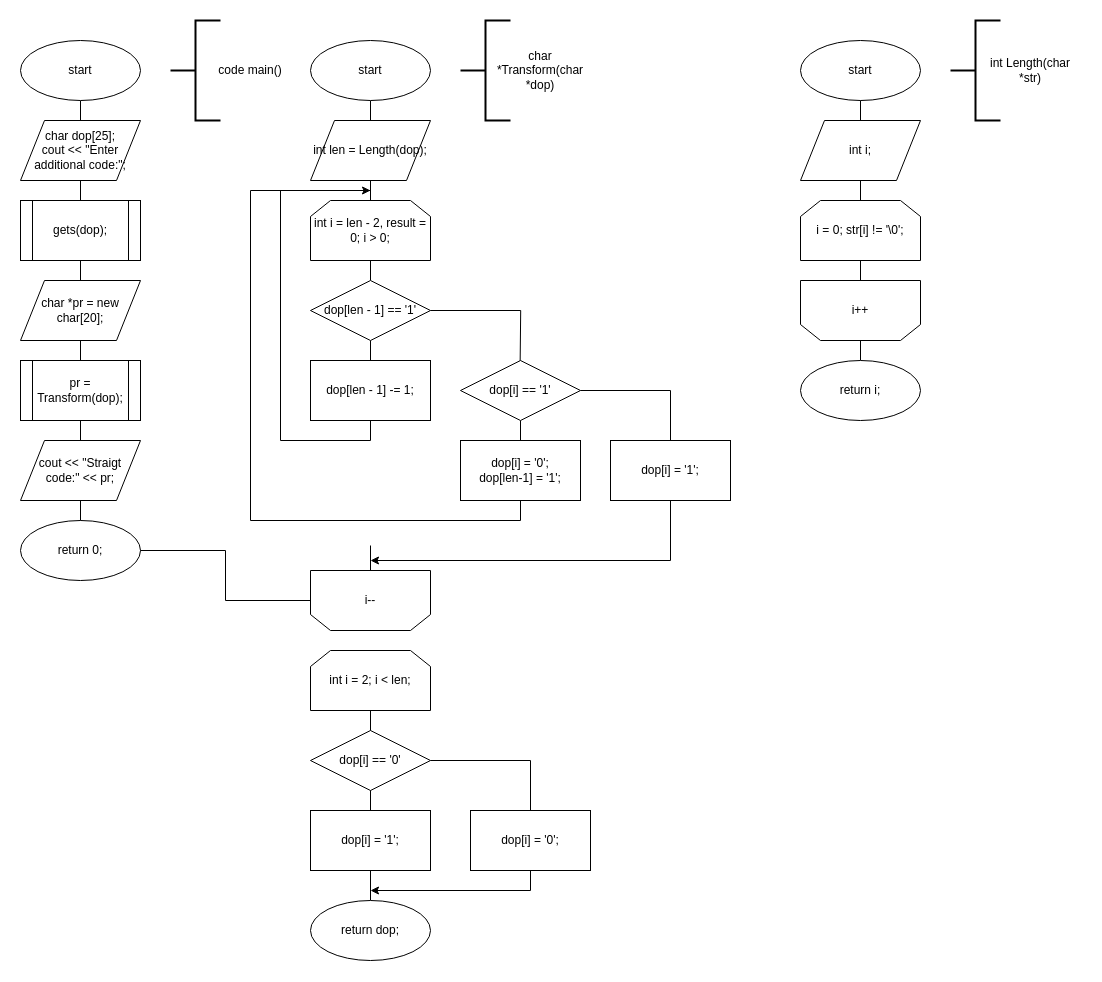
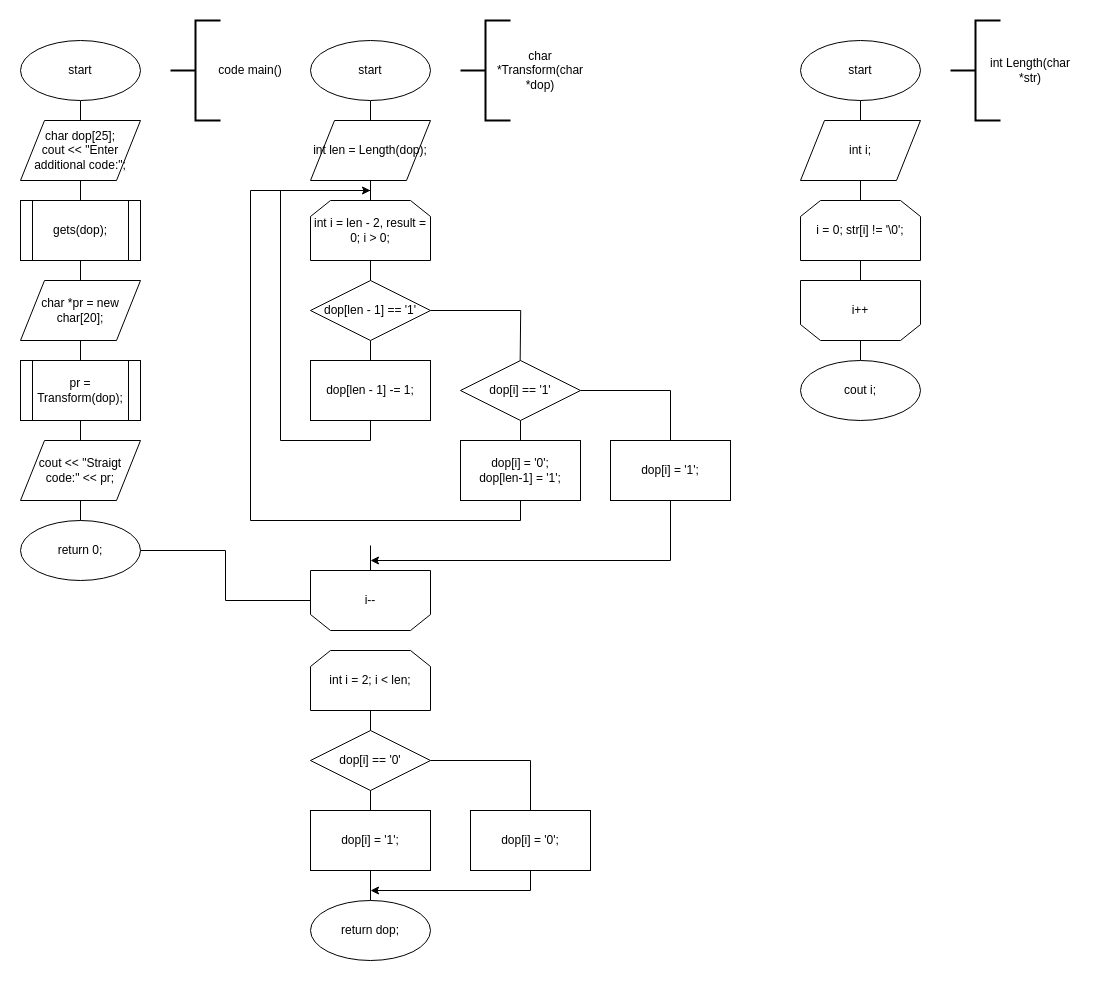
node "return i;": label "return i;" -> "cout i;"
